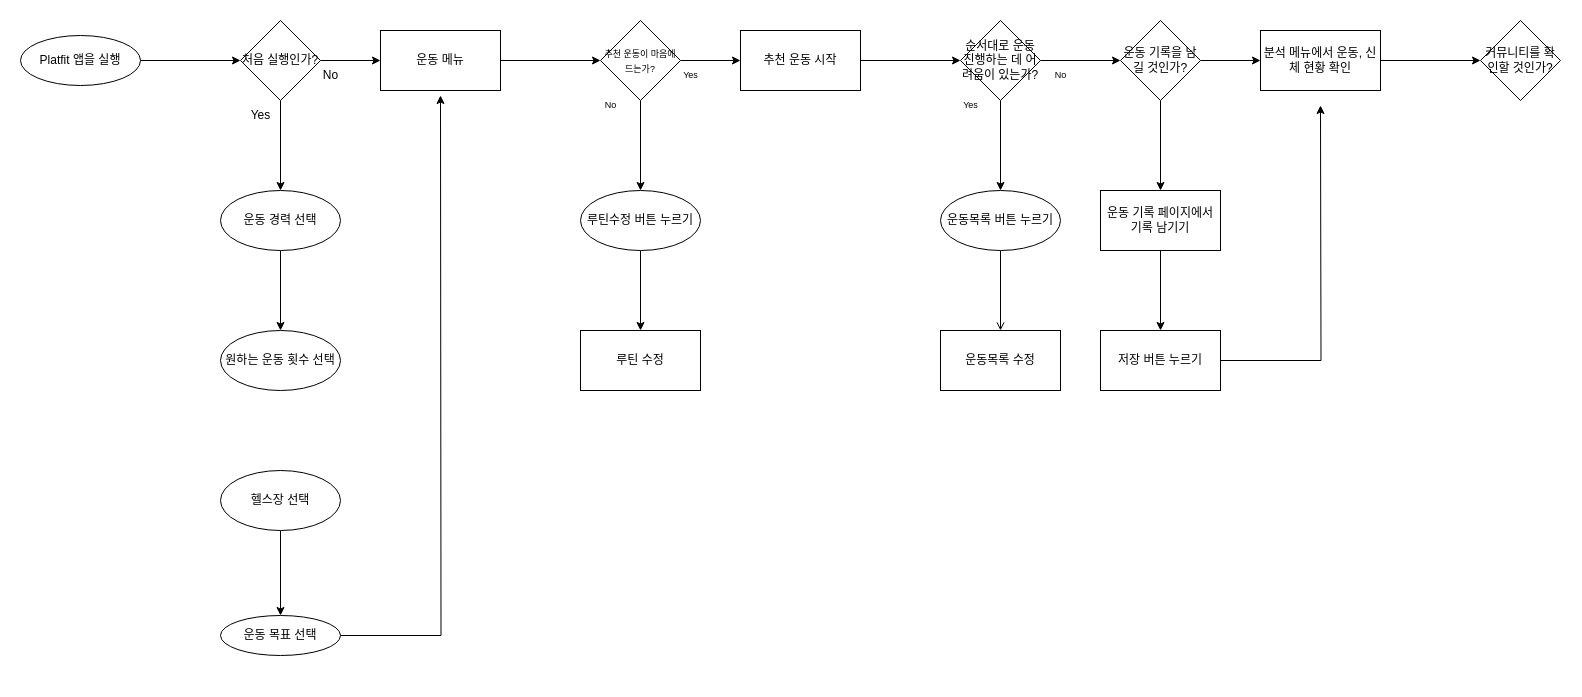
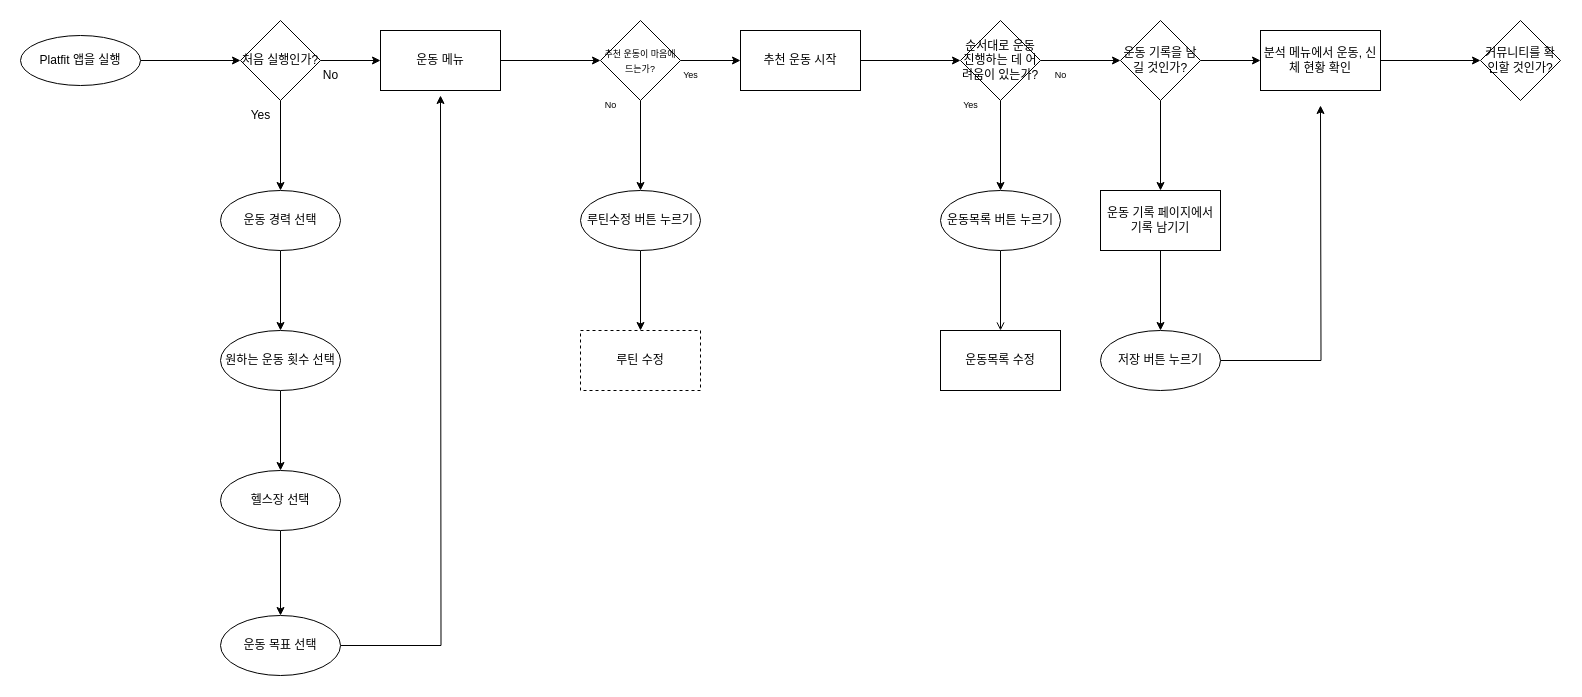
node "루틴 수정": style solid -> dashed
node "저장 버튼 누르기": shape rectangle -> ellipse
edge "원하는 운동 횟수 선택" -> "헬스장 선택": added
node "운동 목표 선택": size 120x40 -> 120x60
